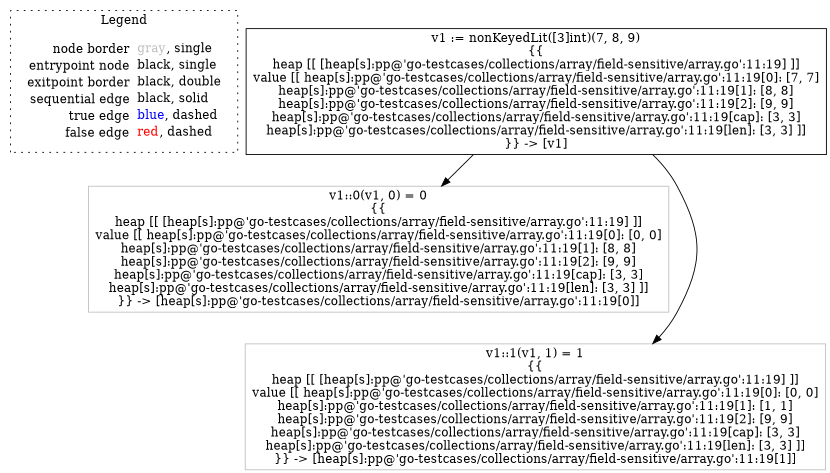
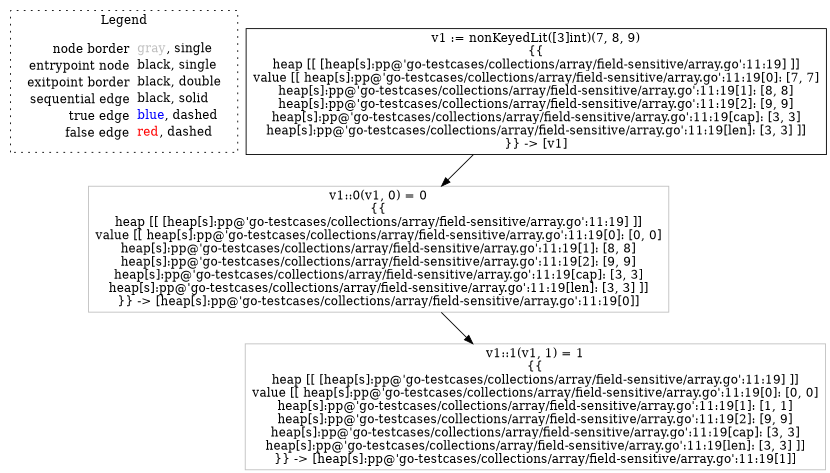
edge "v1 := nonKeyedLit([3]int)(7, 8, 9)" -> "v1::1(v1, 1) = 1": now "v1::0(v1, 0) = 0" -> "v1::1(v1, 1) = 1"
